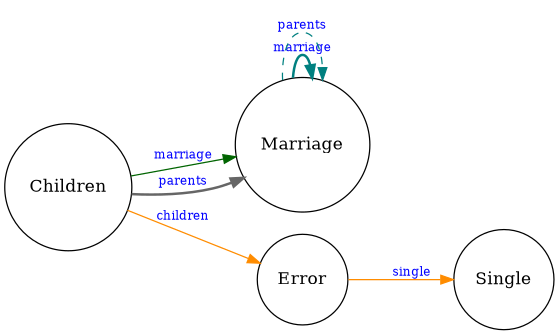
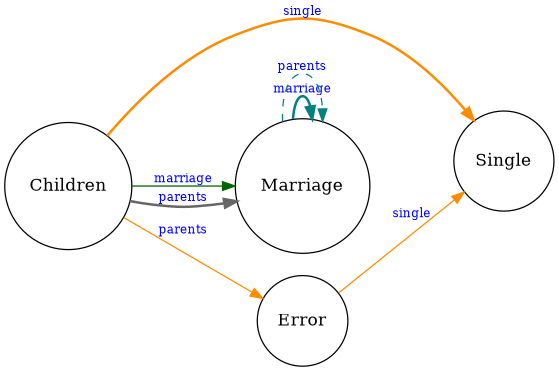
edge "Children" -> "Single": added, label "single"
edge "Children" -> "Error": label "children" -> "parents"
